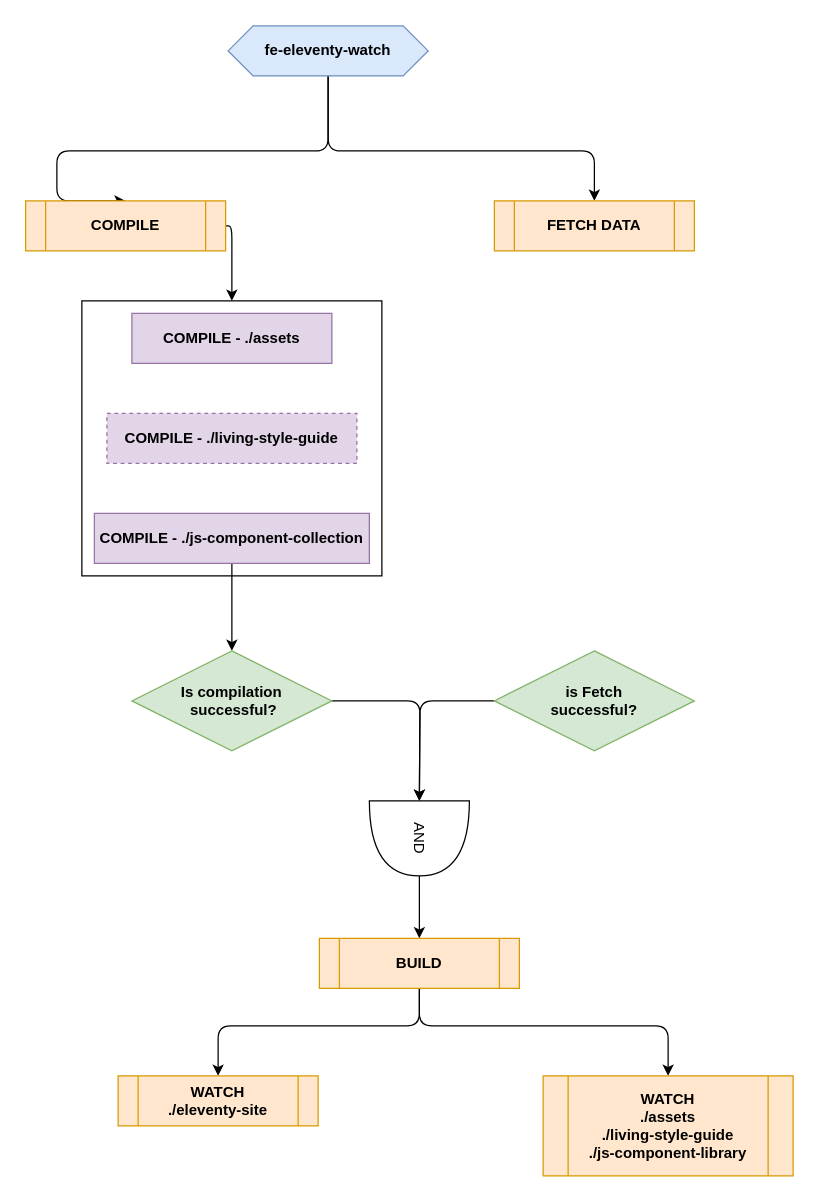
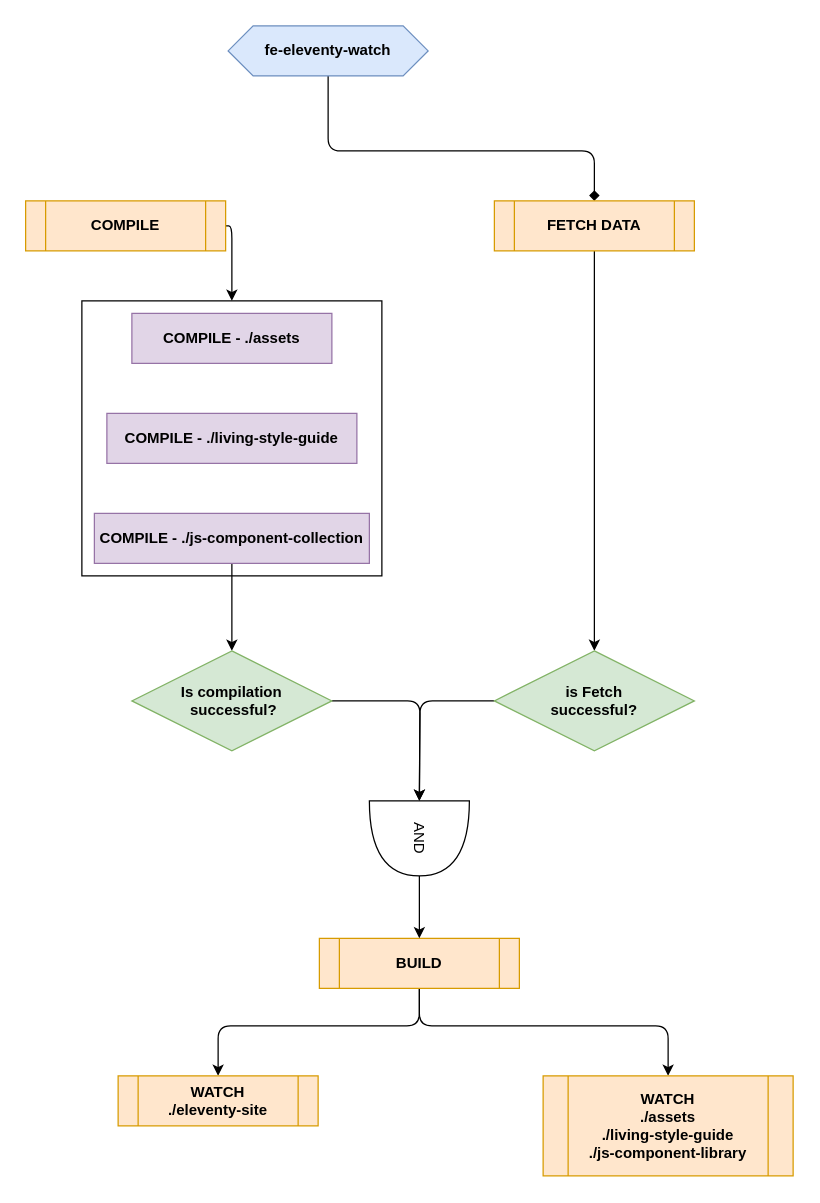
edge "fe-eleventy-watch" -> "COMPILE": removed
edge "fe-eleventy-watch" -> "FETCH DATA": arrowhead classic -> diamond
node "COMPILE - ./living-style-guide": style dashed -> solid
edge "FETCH DATA" -> "is Fetch successful?": added
